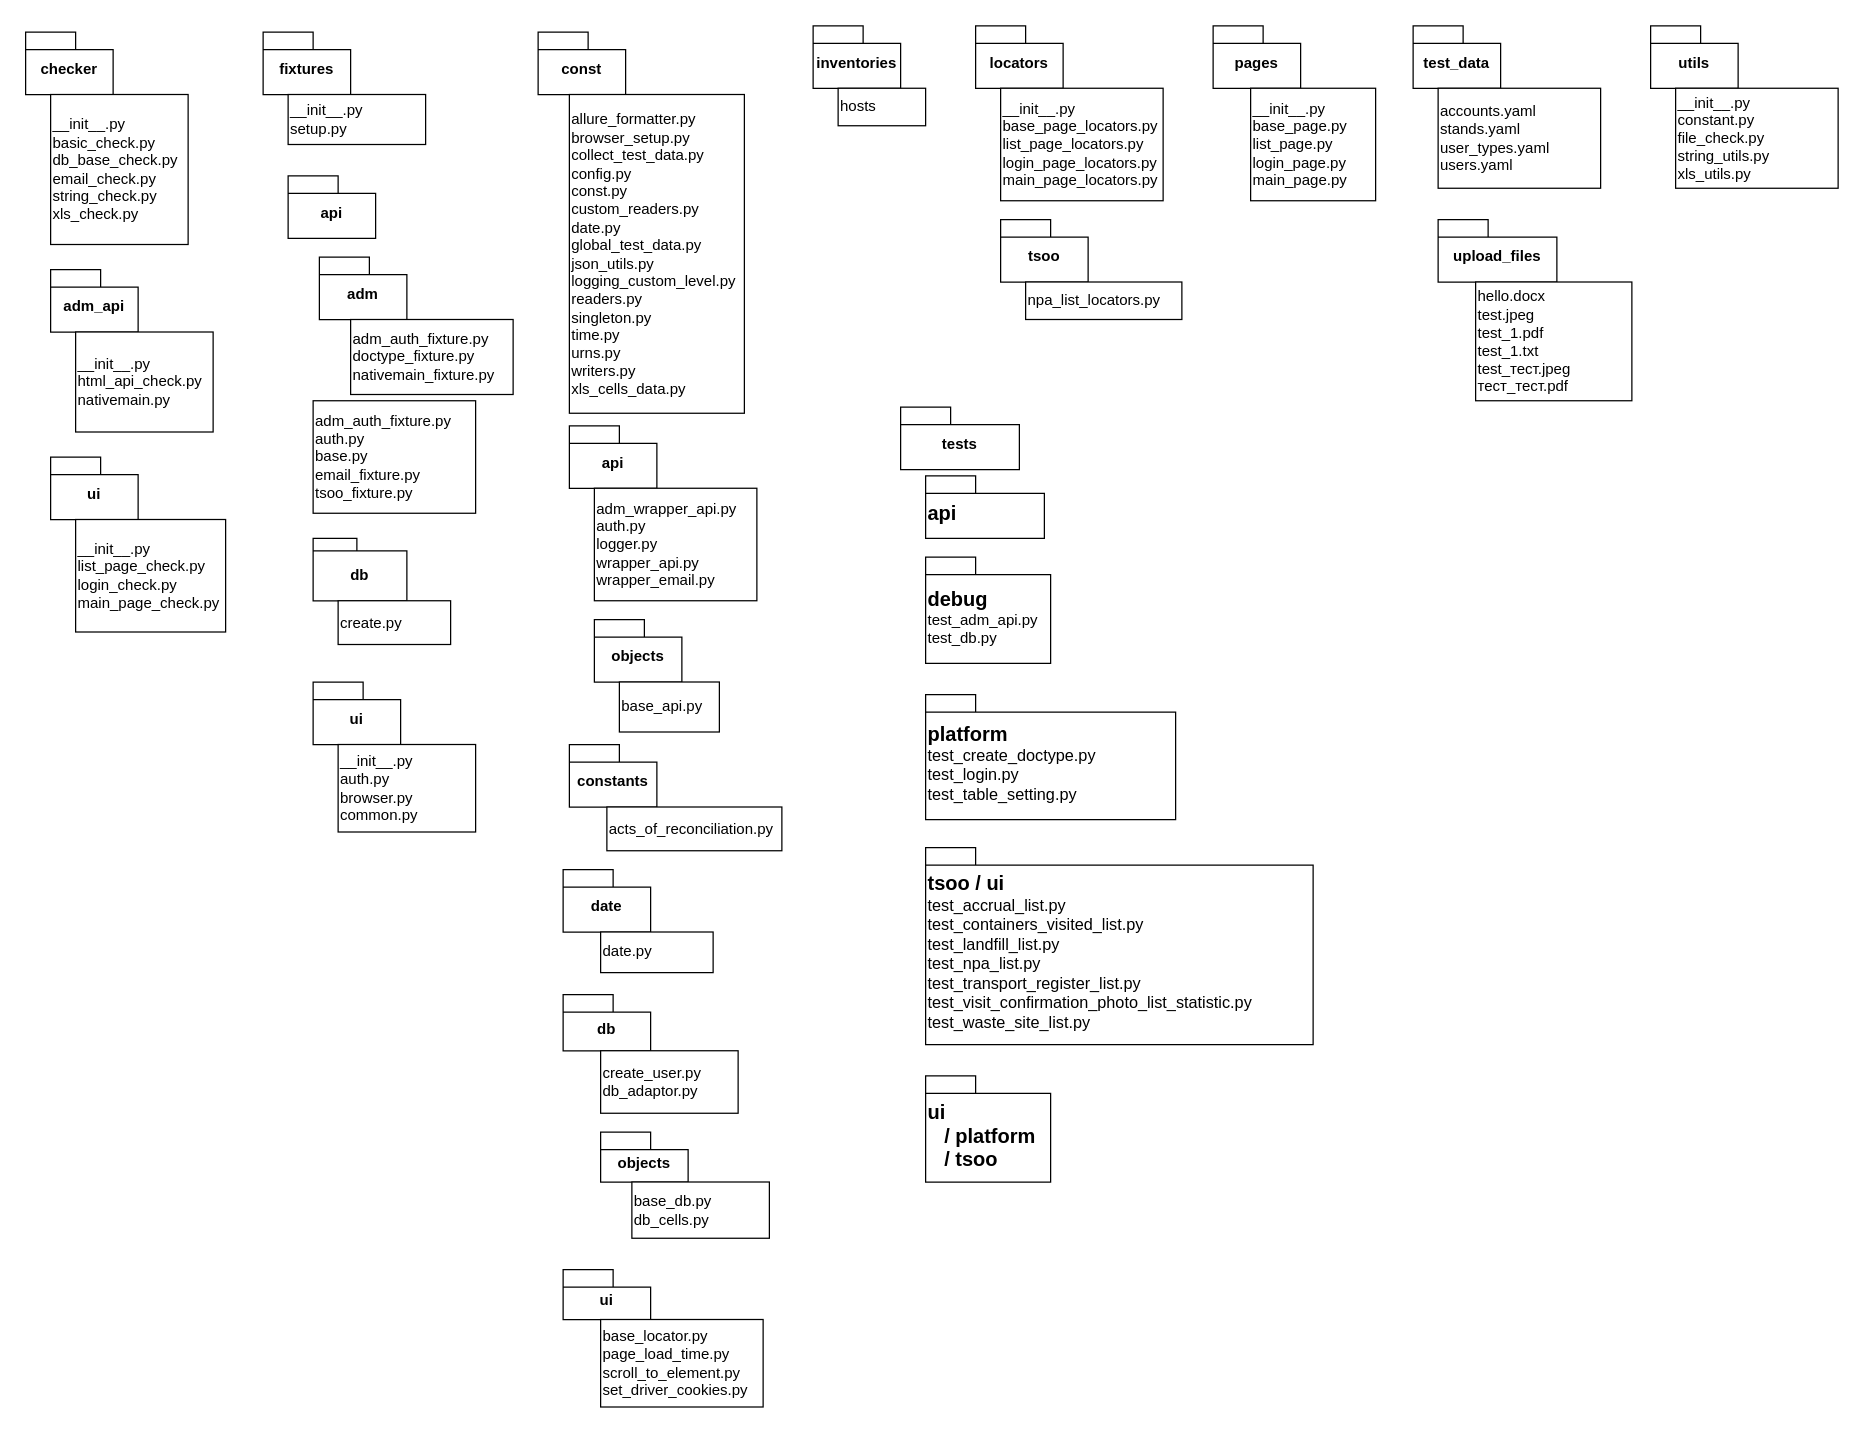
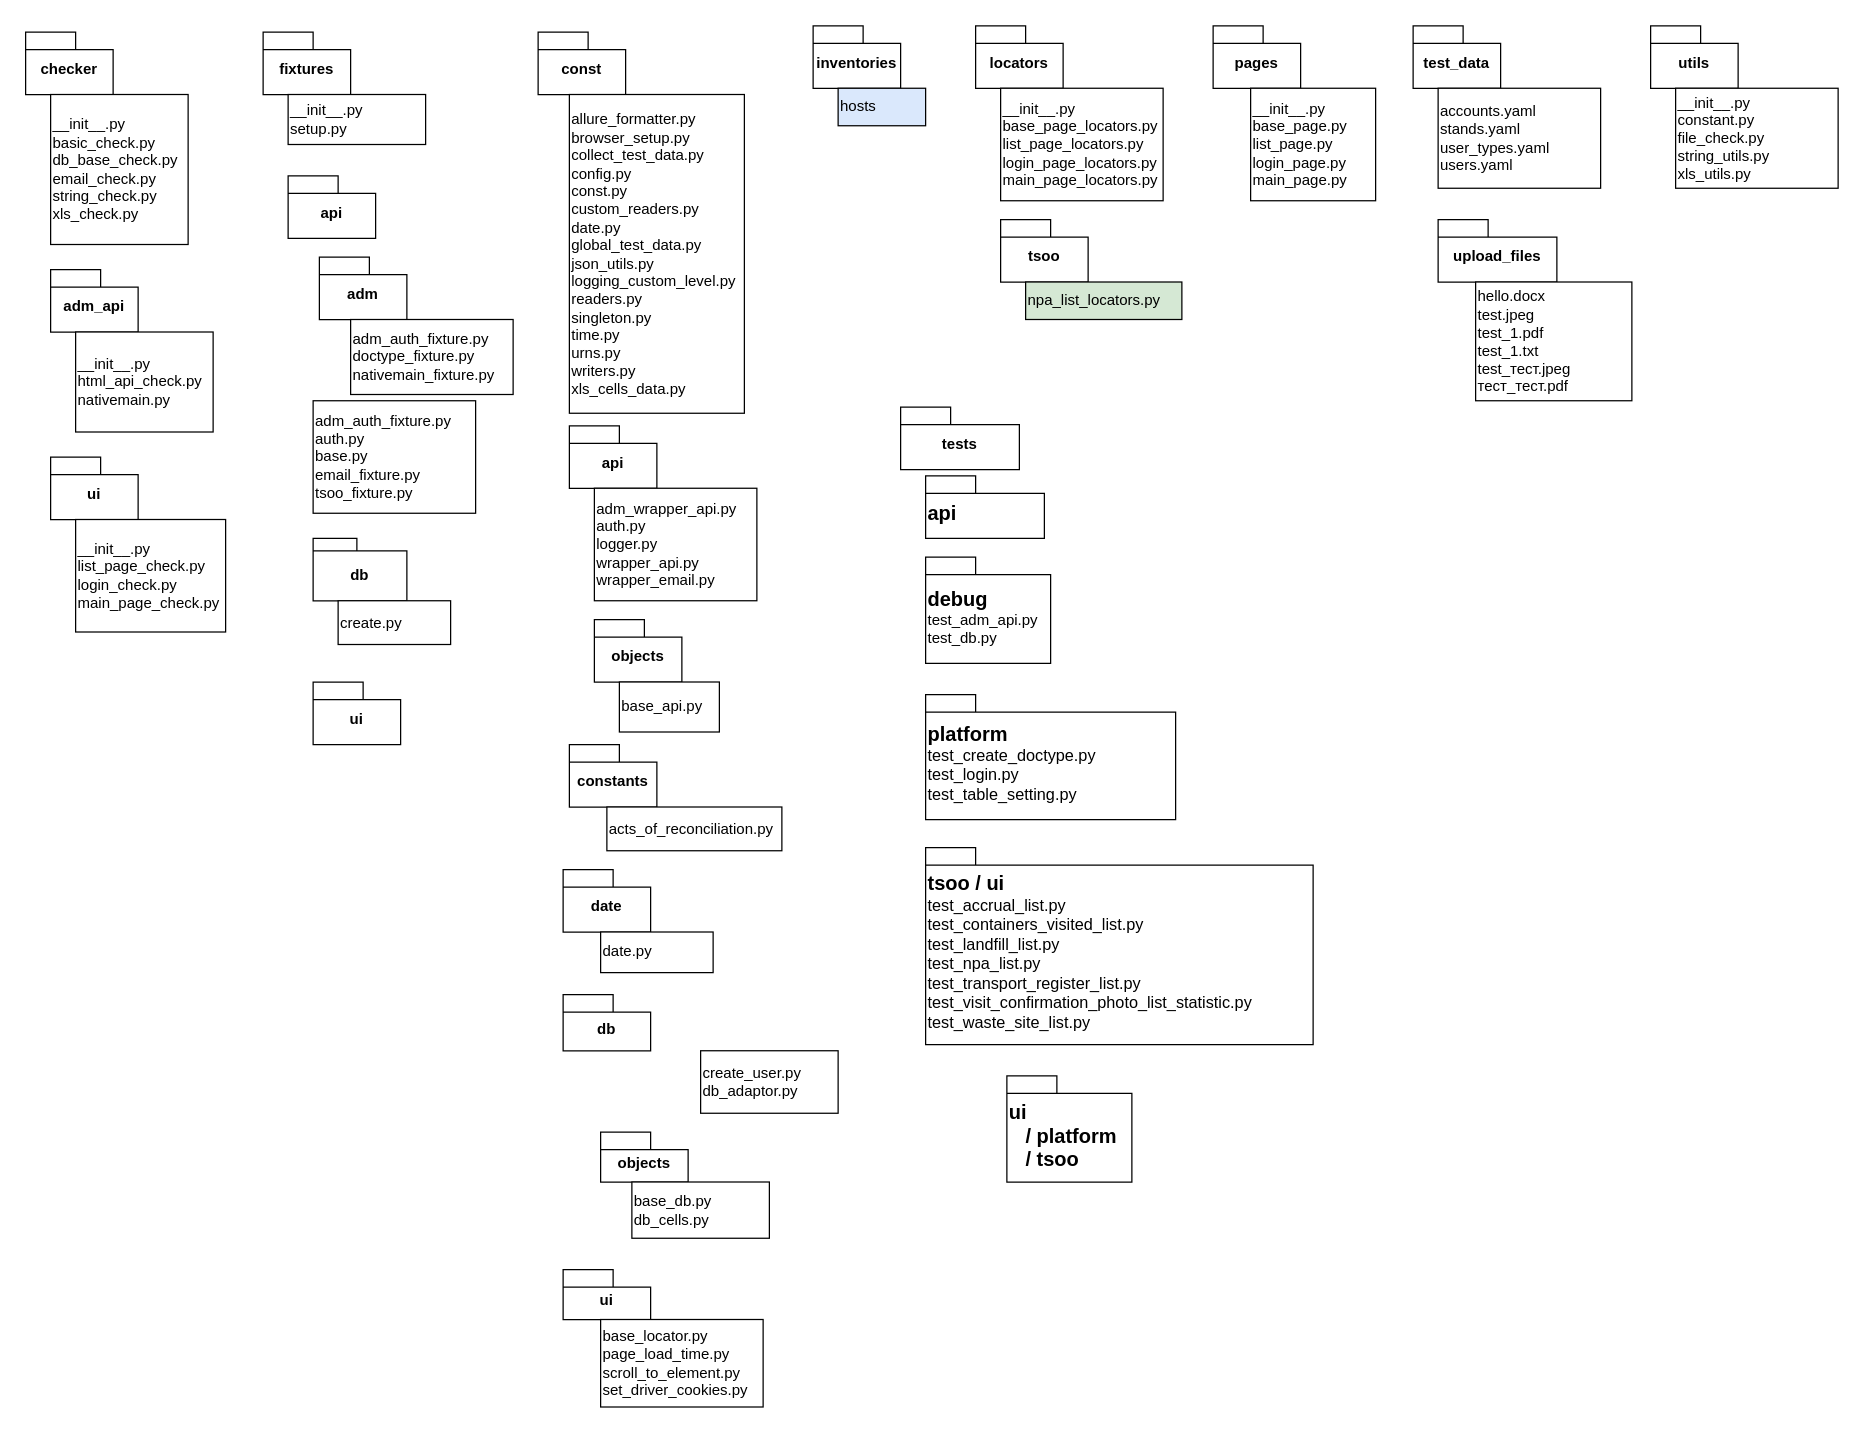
node "hosts": fillcolor #ffffff -> #dae8fc
node "npa_list_locators.py": fillcolor #ffffff -> #d5e8d4
node "__init__.py auth.py browser.py common.py": removed
node "create_user.py db_adaptor.py": moved (669, 1082) -> (769, 1082)
node "ui / platform / tsoo": moved (988, 1129) -> (1069, 1129)
